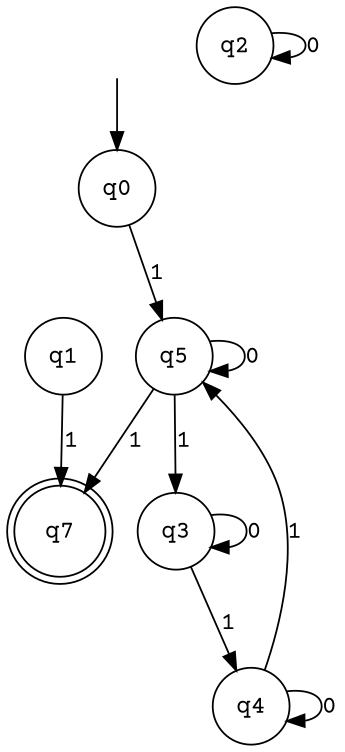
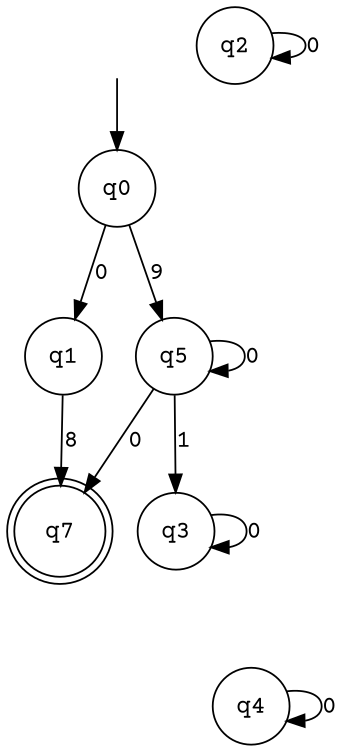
edge "q0" -> "q1": added, label "0"
edge "q0" -> "q5": label "1" -> "9"
edge "q1" -> "q7": label "1" -> "8"
edge "q5" -> "q7": label "1" -> "0"
edge "q4" -> "q5": removed, label "1"
edge "q3" -> "q4": removed, label "1"
